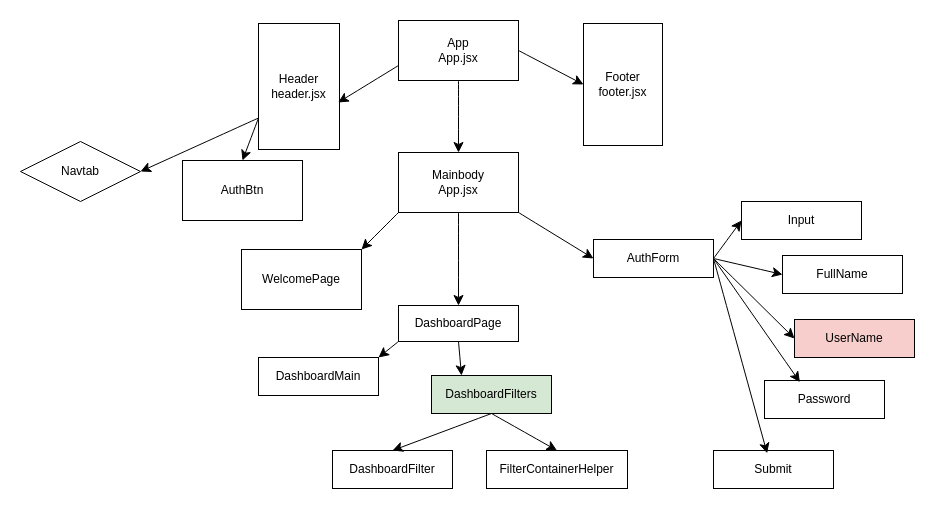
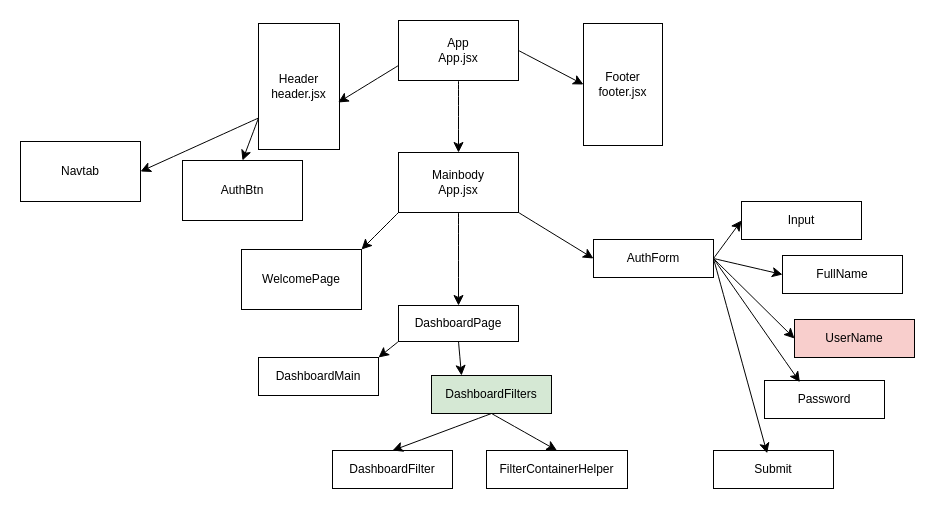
node "Navtab": shape diamond -> rectangle
